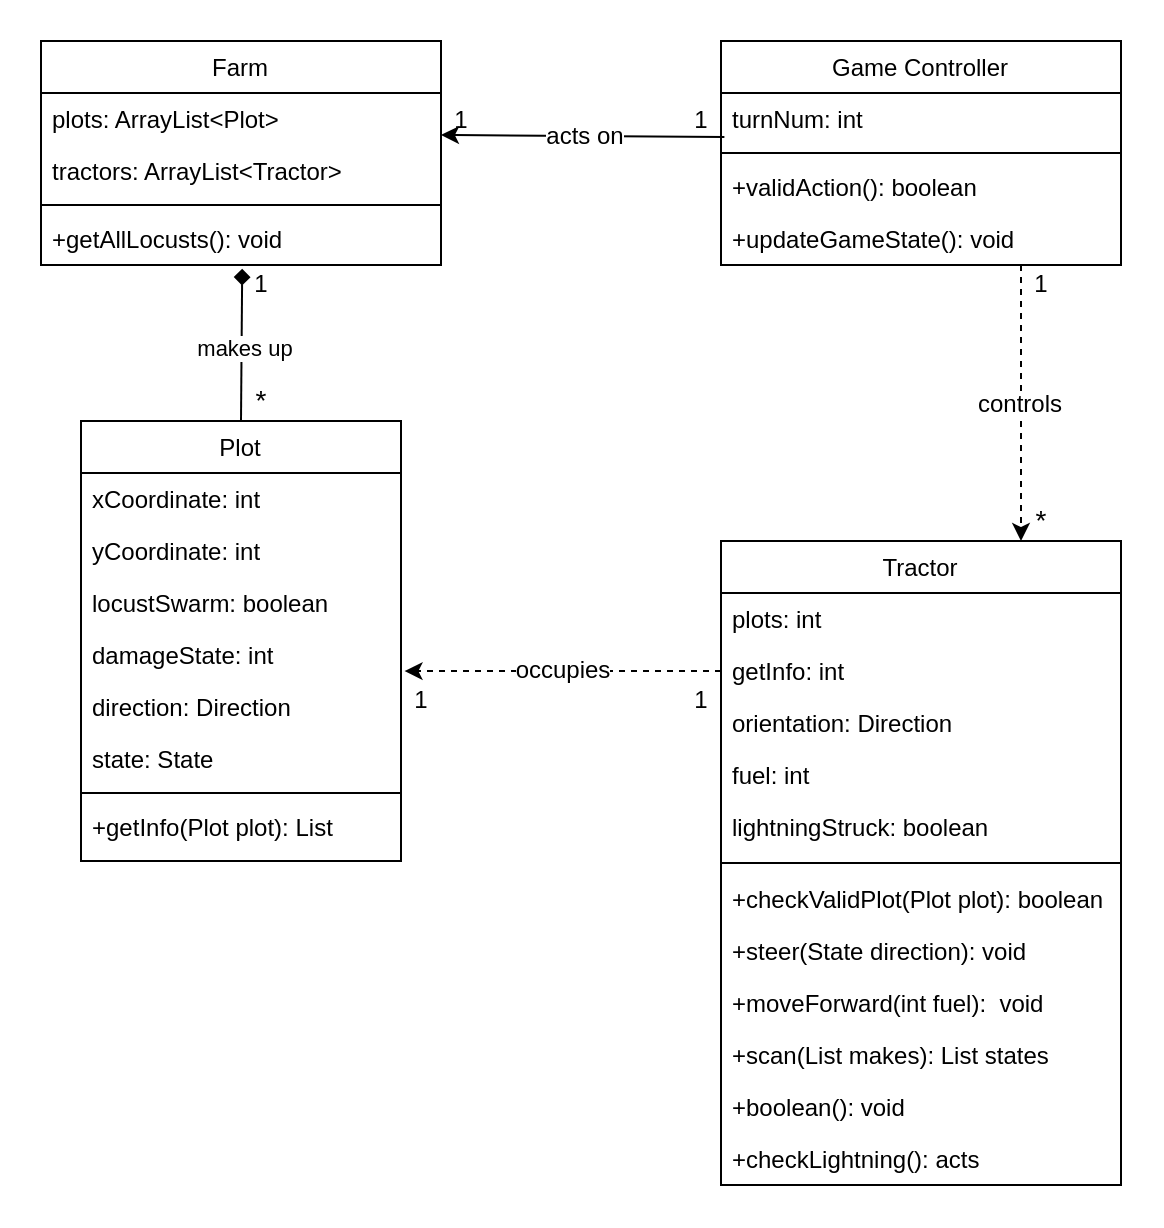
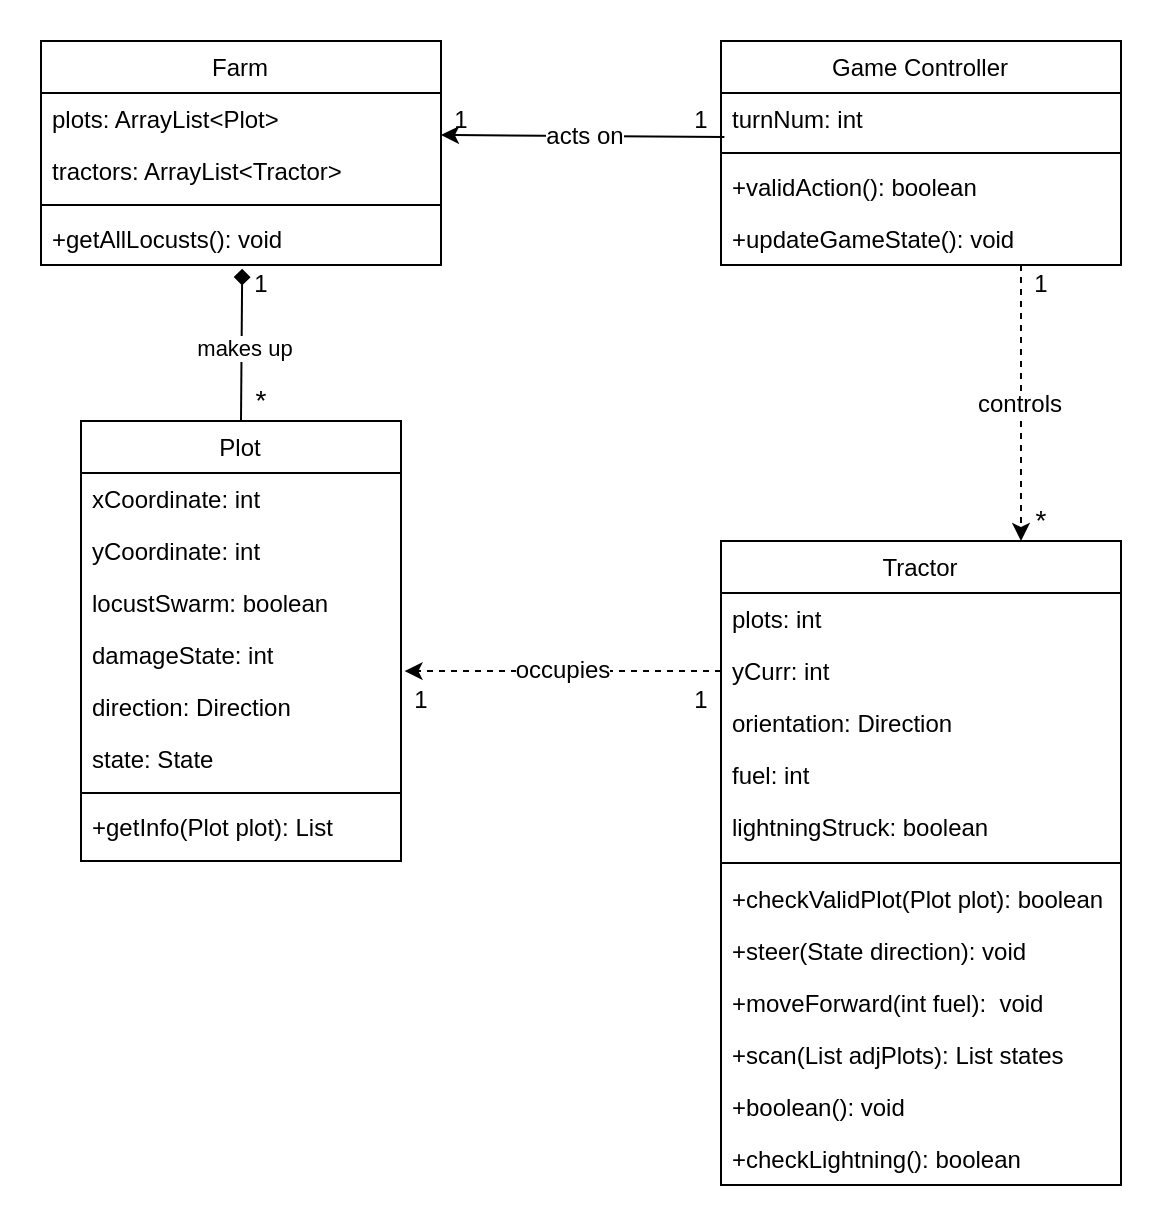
node "getInfo: int": label "getInfo: int" -> "yCurr: int"
node "+scan(List makes): List states": label "+scan(List makes): List states" -> "+scan(List adjPlots): List states"
node "+checkLightning(): acts": label "+checkLightning(): acts" -> "+checkLightning(): boolean"
